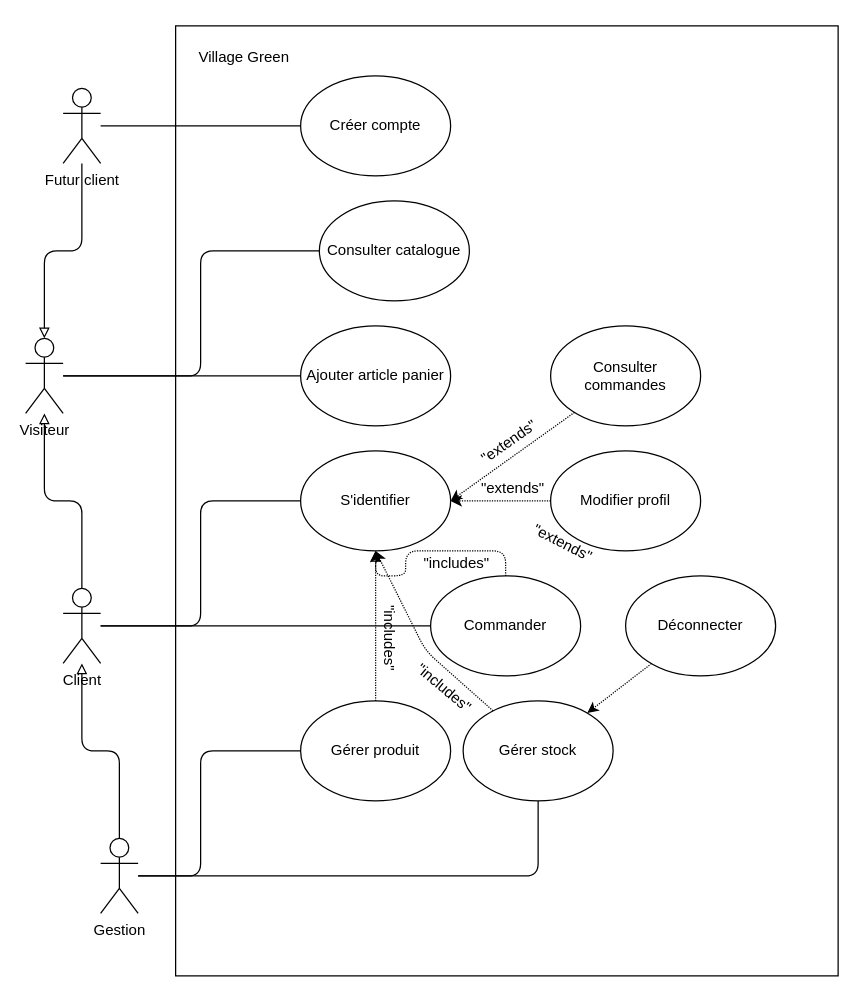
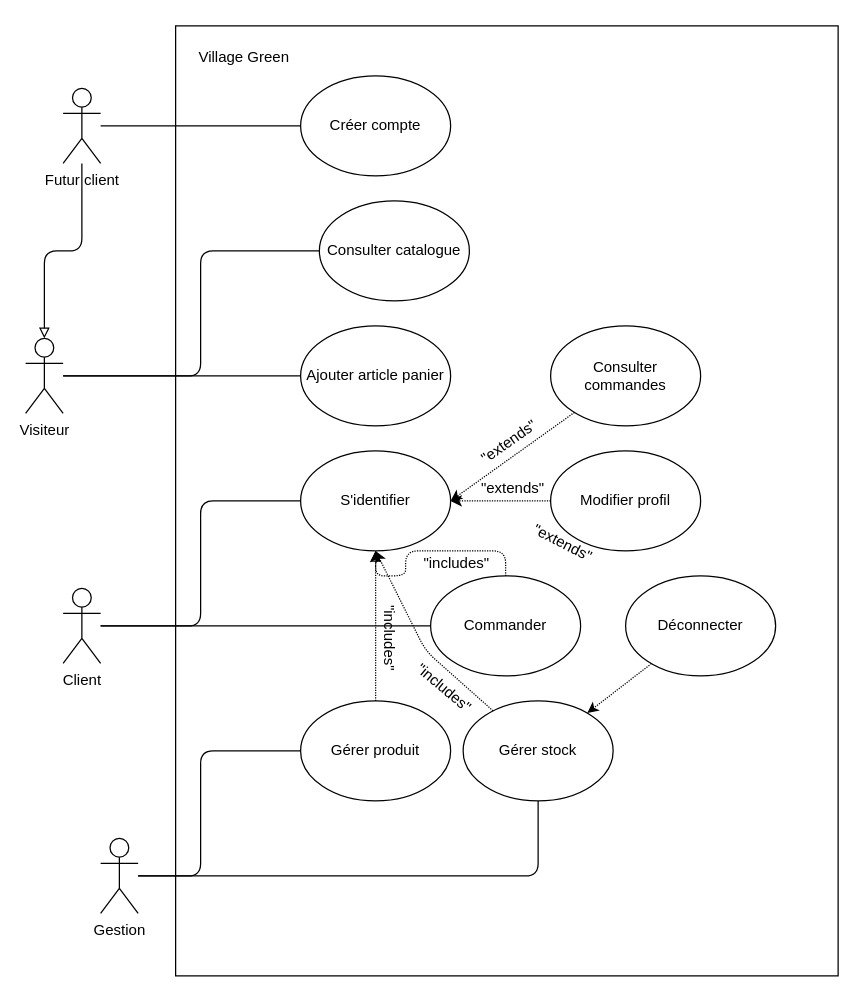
edge "Client" -> "Visiteur": removed
edge "Gestion" -> "Client": removed
